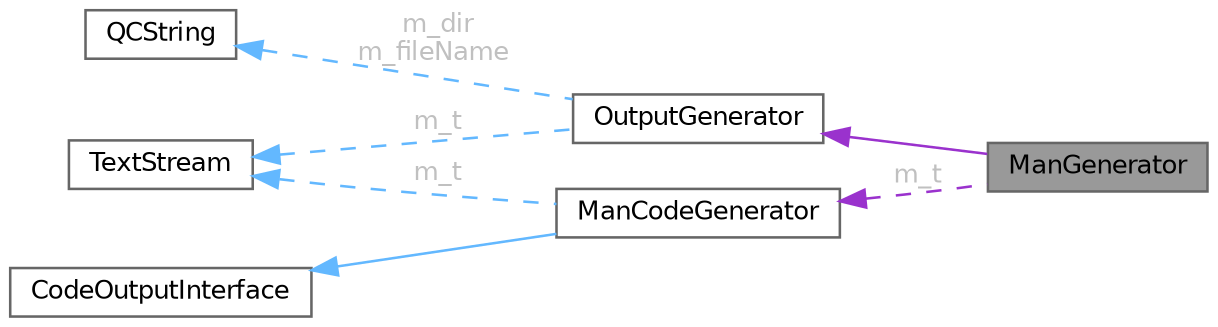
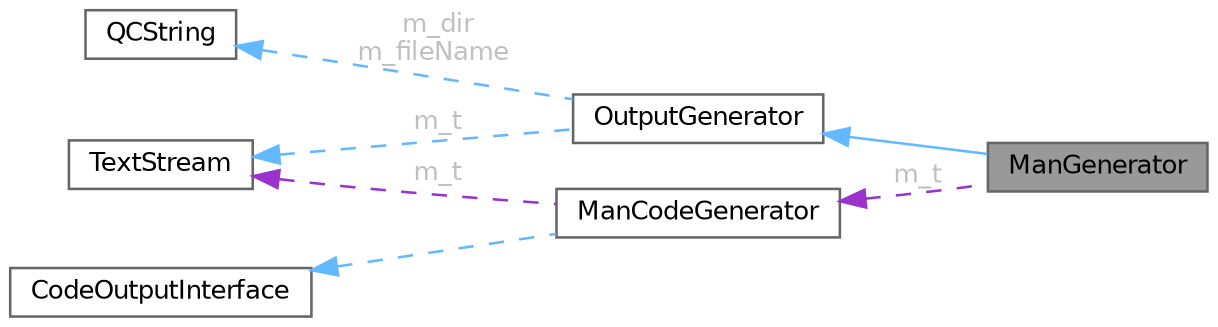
edge "ManGenerator" -> "OutputGenerator": color darkorchid3 -> steelblue1
edge "ManCodeGenerator" -> "TextStream": color steelblue1 -> darkorchid3
edge "ManCodeGenerator" -> "CodeOutputInterface": style solid -> dashed
